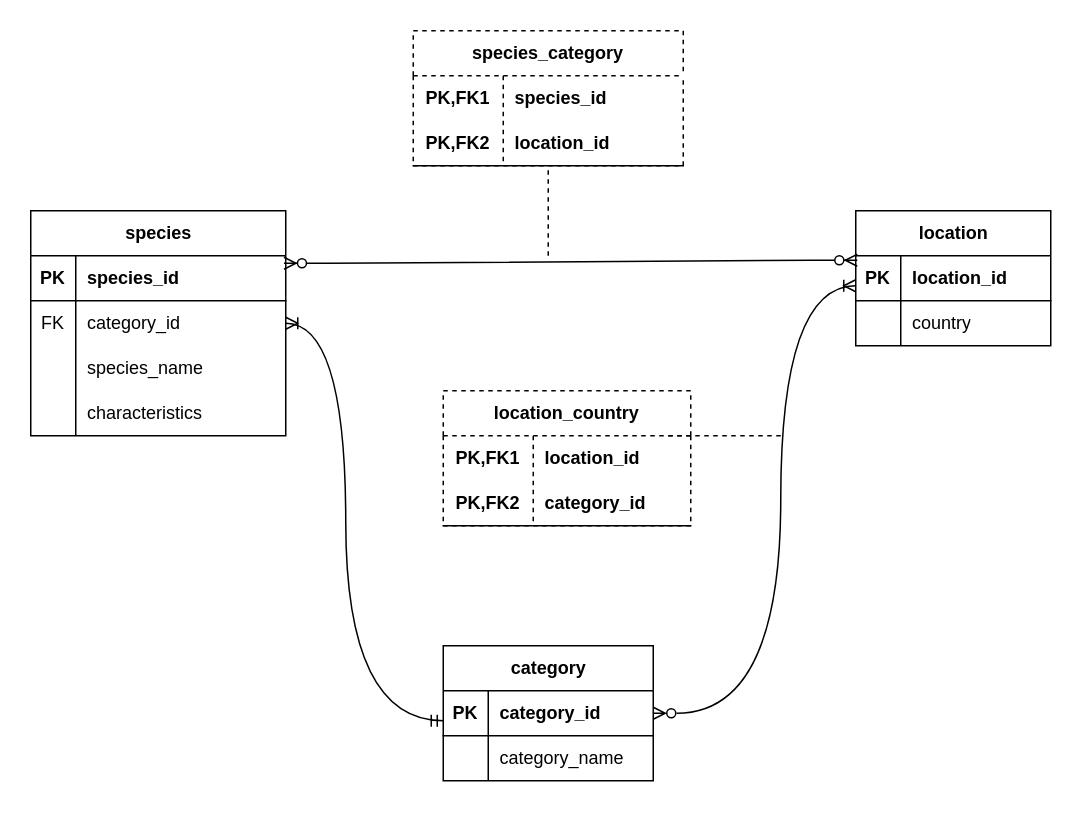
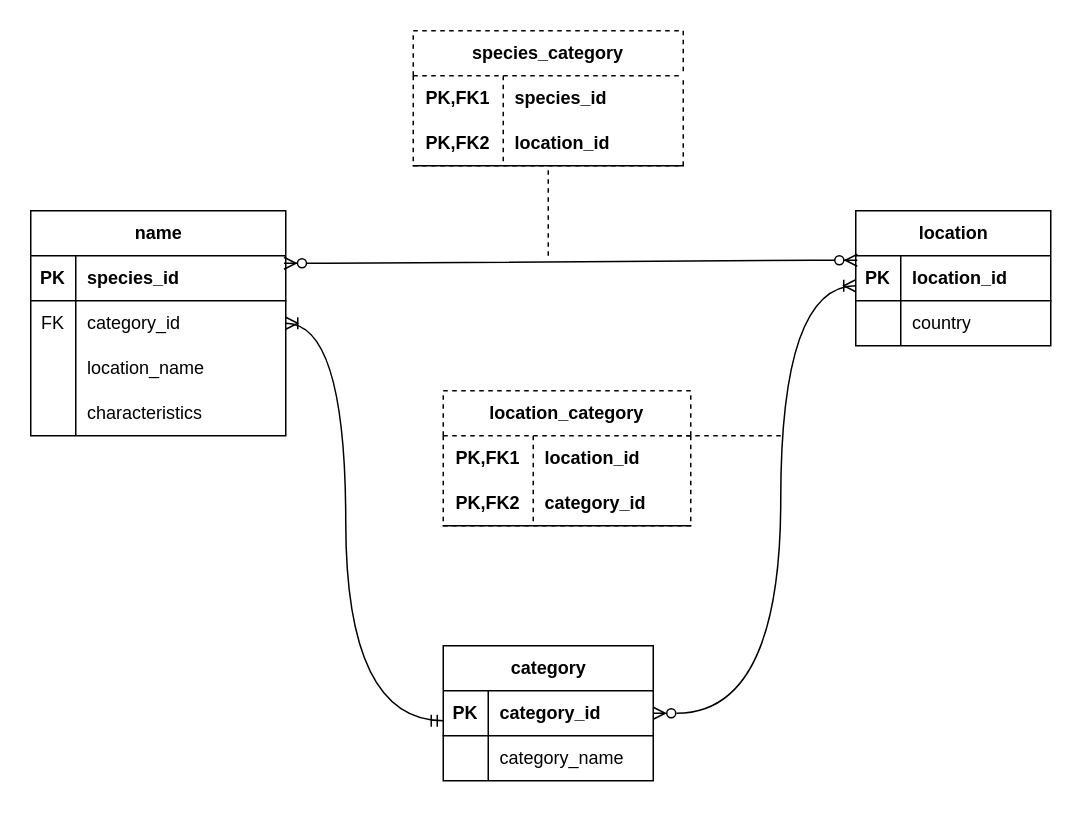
node "species": label "species" -> "name"
node "species_name": label "species_name" -> "location_name"
node "location_country": label "location_country" -> "location_category"
